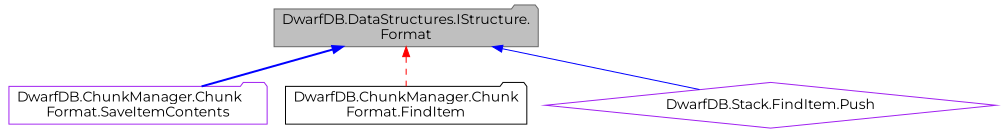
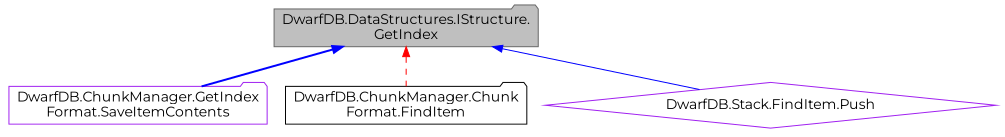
node "DwarfDB.DataStructures.IStructure. Format": label "DwarfDB.DataStructures.IStructure. Format" -> "DwarfDB.DataStructures.IStructure. GetIndex"
node "DwarfDB.ChunkManager.Chunk Format.SaveItemContents": label "DwarfDB.ChunkManager.Chunk Format.SaveItemContents" -> "DwarfDB.ChunkManager.GetIndex Format.SaveItemContents"
